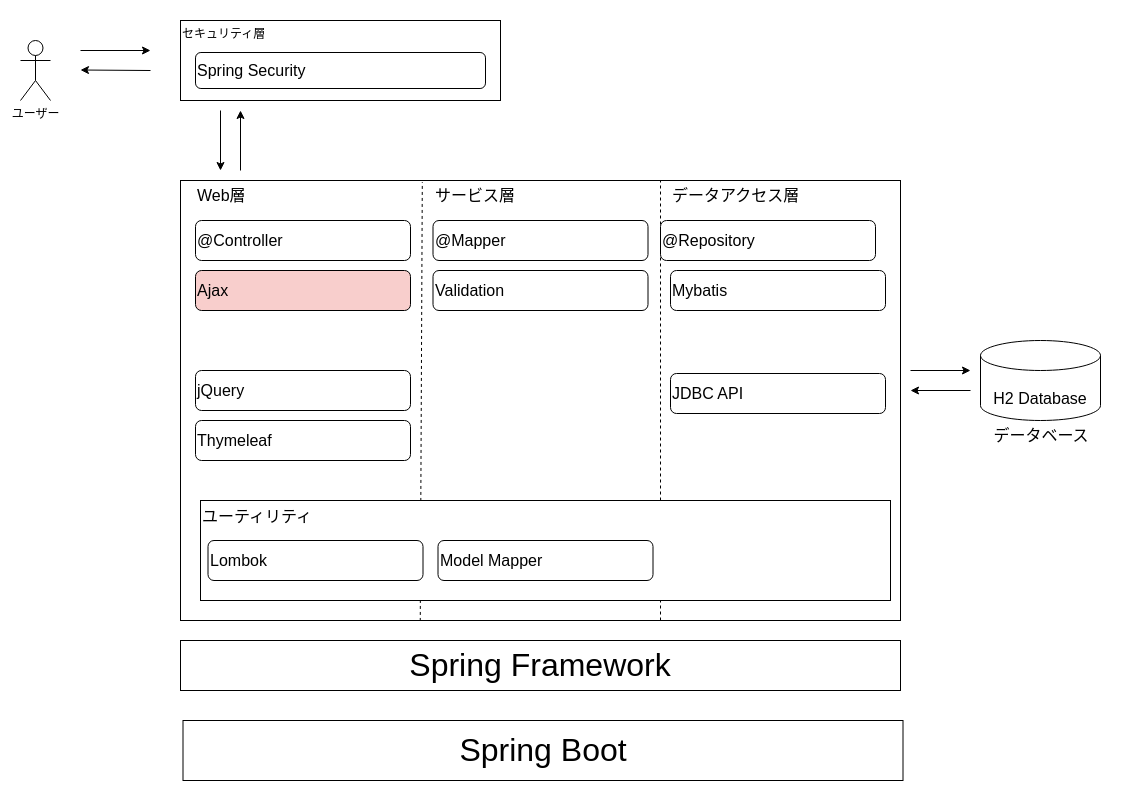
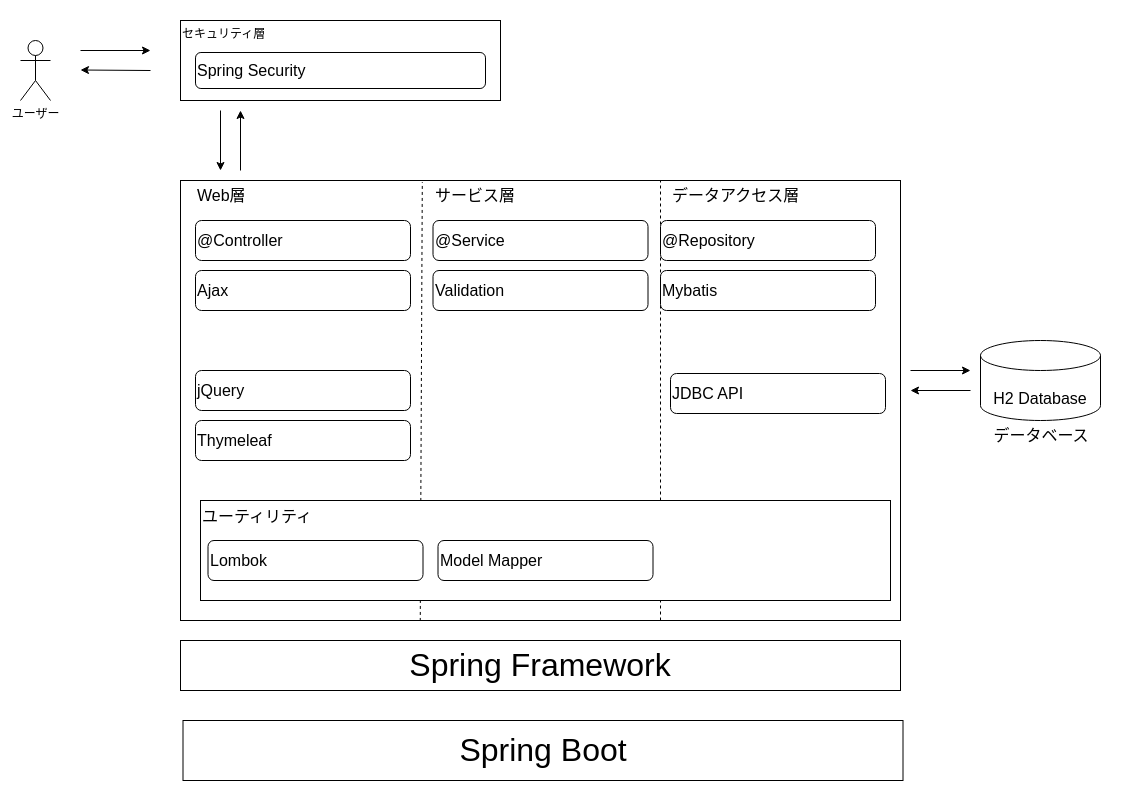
node "@Mapper": label "@Mapper" -> "@Service"
node "Ajax": fillcolor #f8cecc -> #ffffff
node "Mybatis": moved (778, 291) -> (768, 291)
